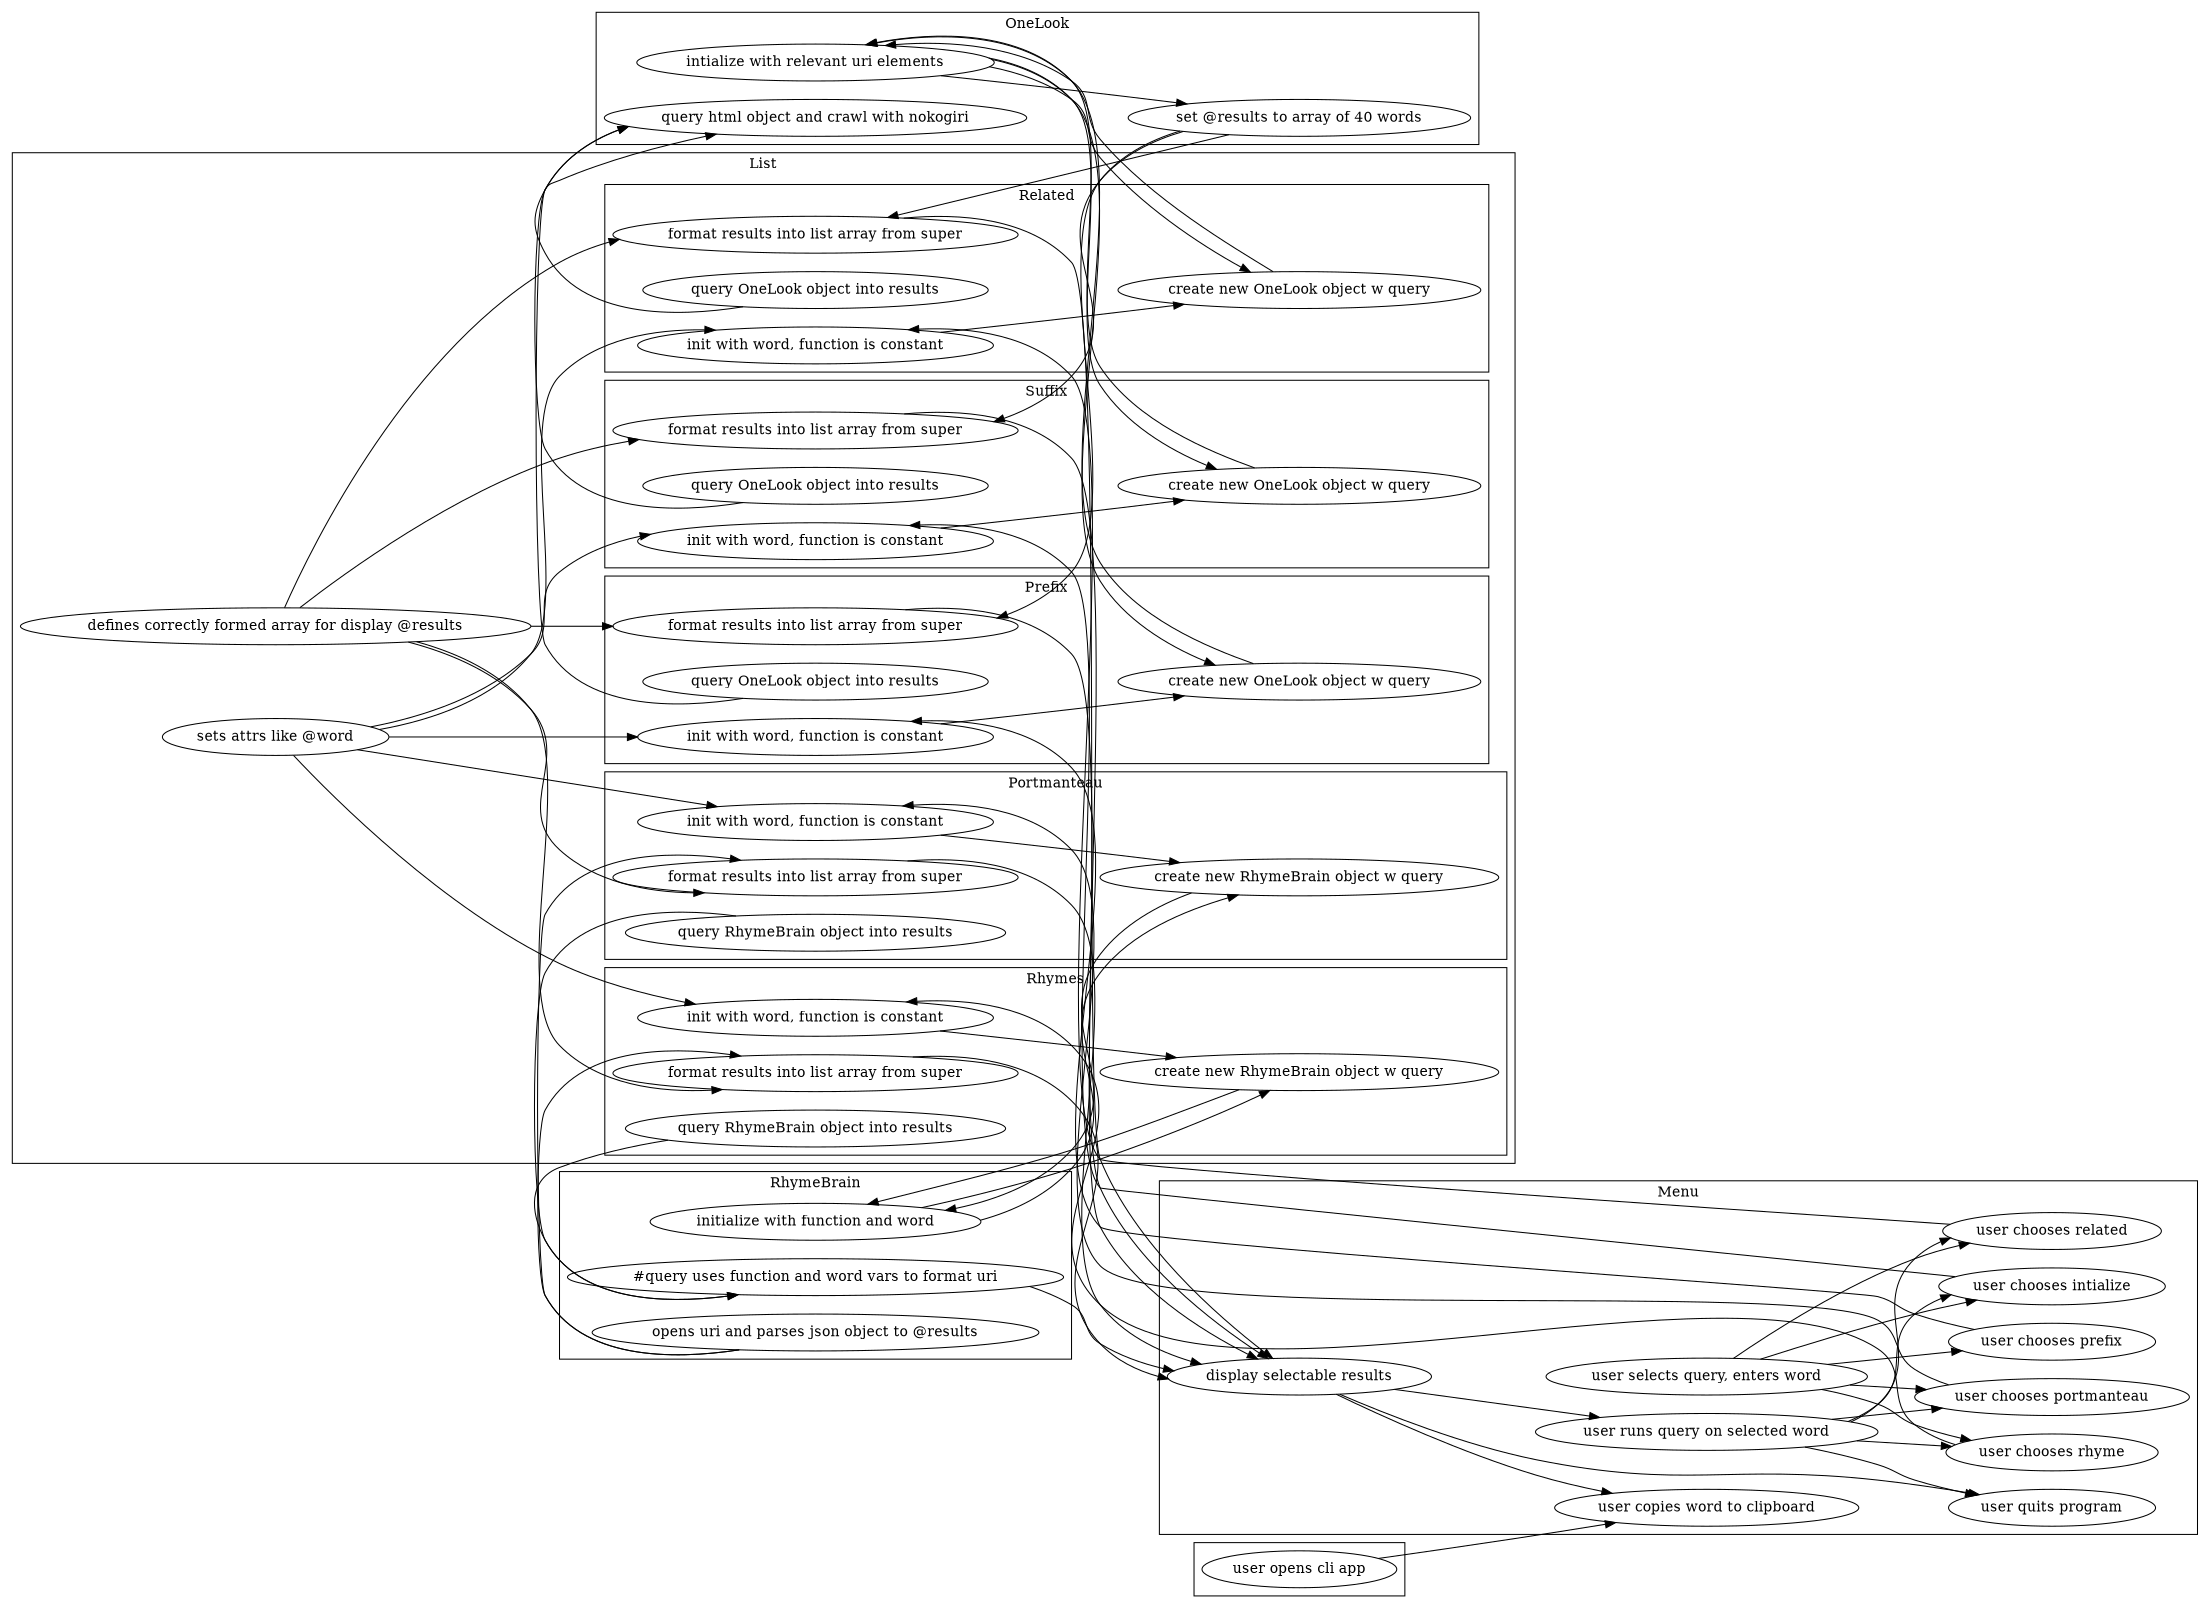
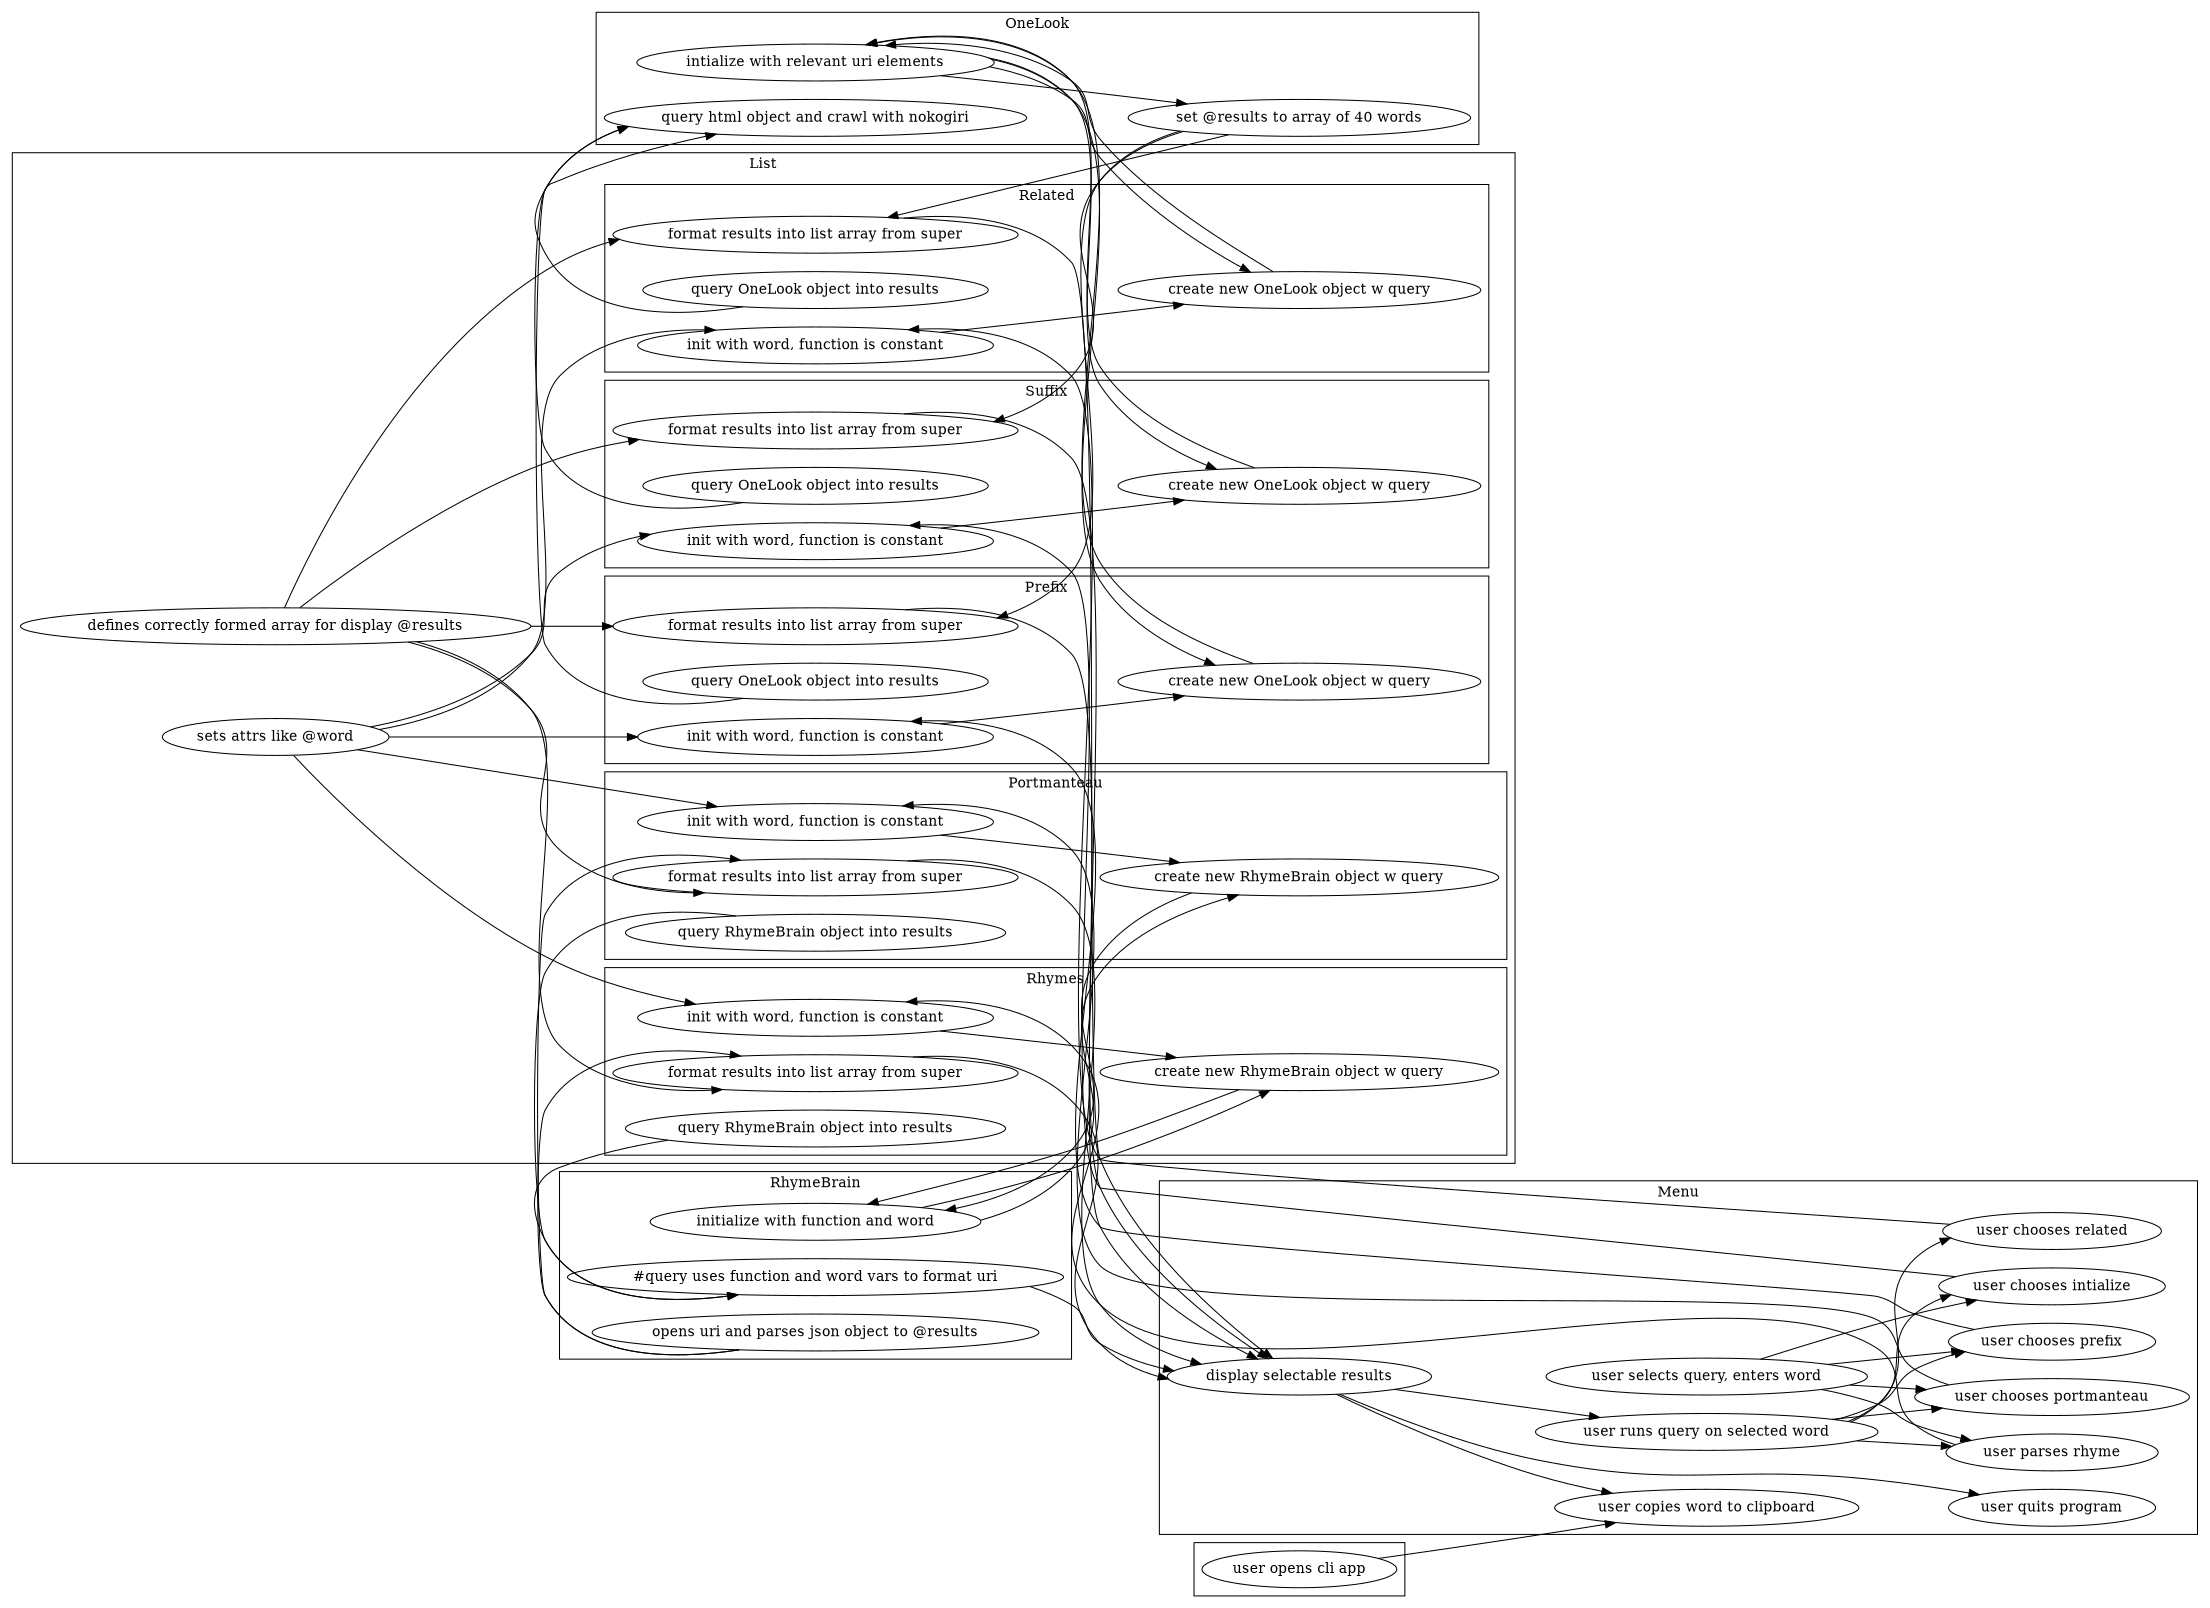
edge "user selects query, enters word" -> "user chooses related": removed
node "user chooses rhyme": label "user chooses rhyme" -> "user parses rhyme"
edge "user runs query on selected word" -> "user quits program": now "user runs query on selected word" -> "user chooses prefix"
